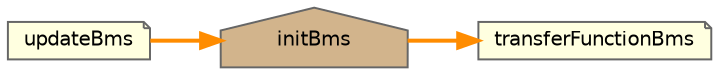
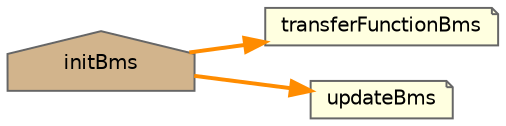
edge "updateBms" -> "initBms": reversed
